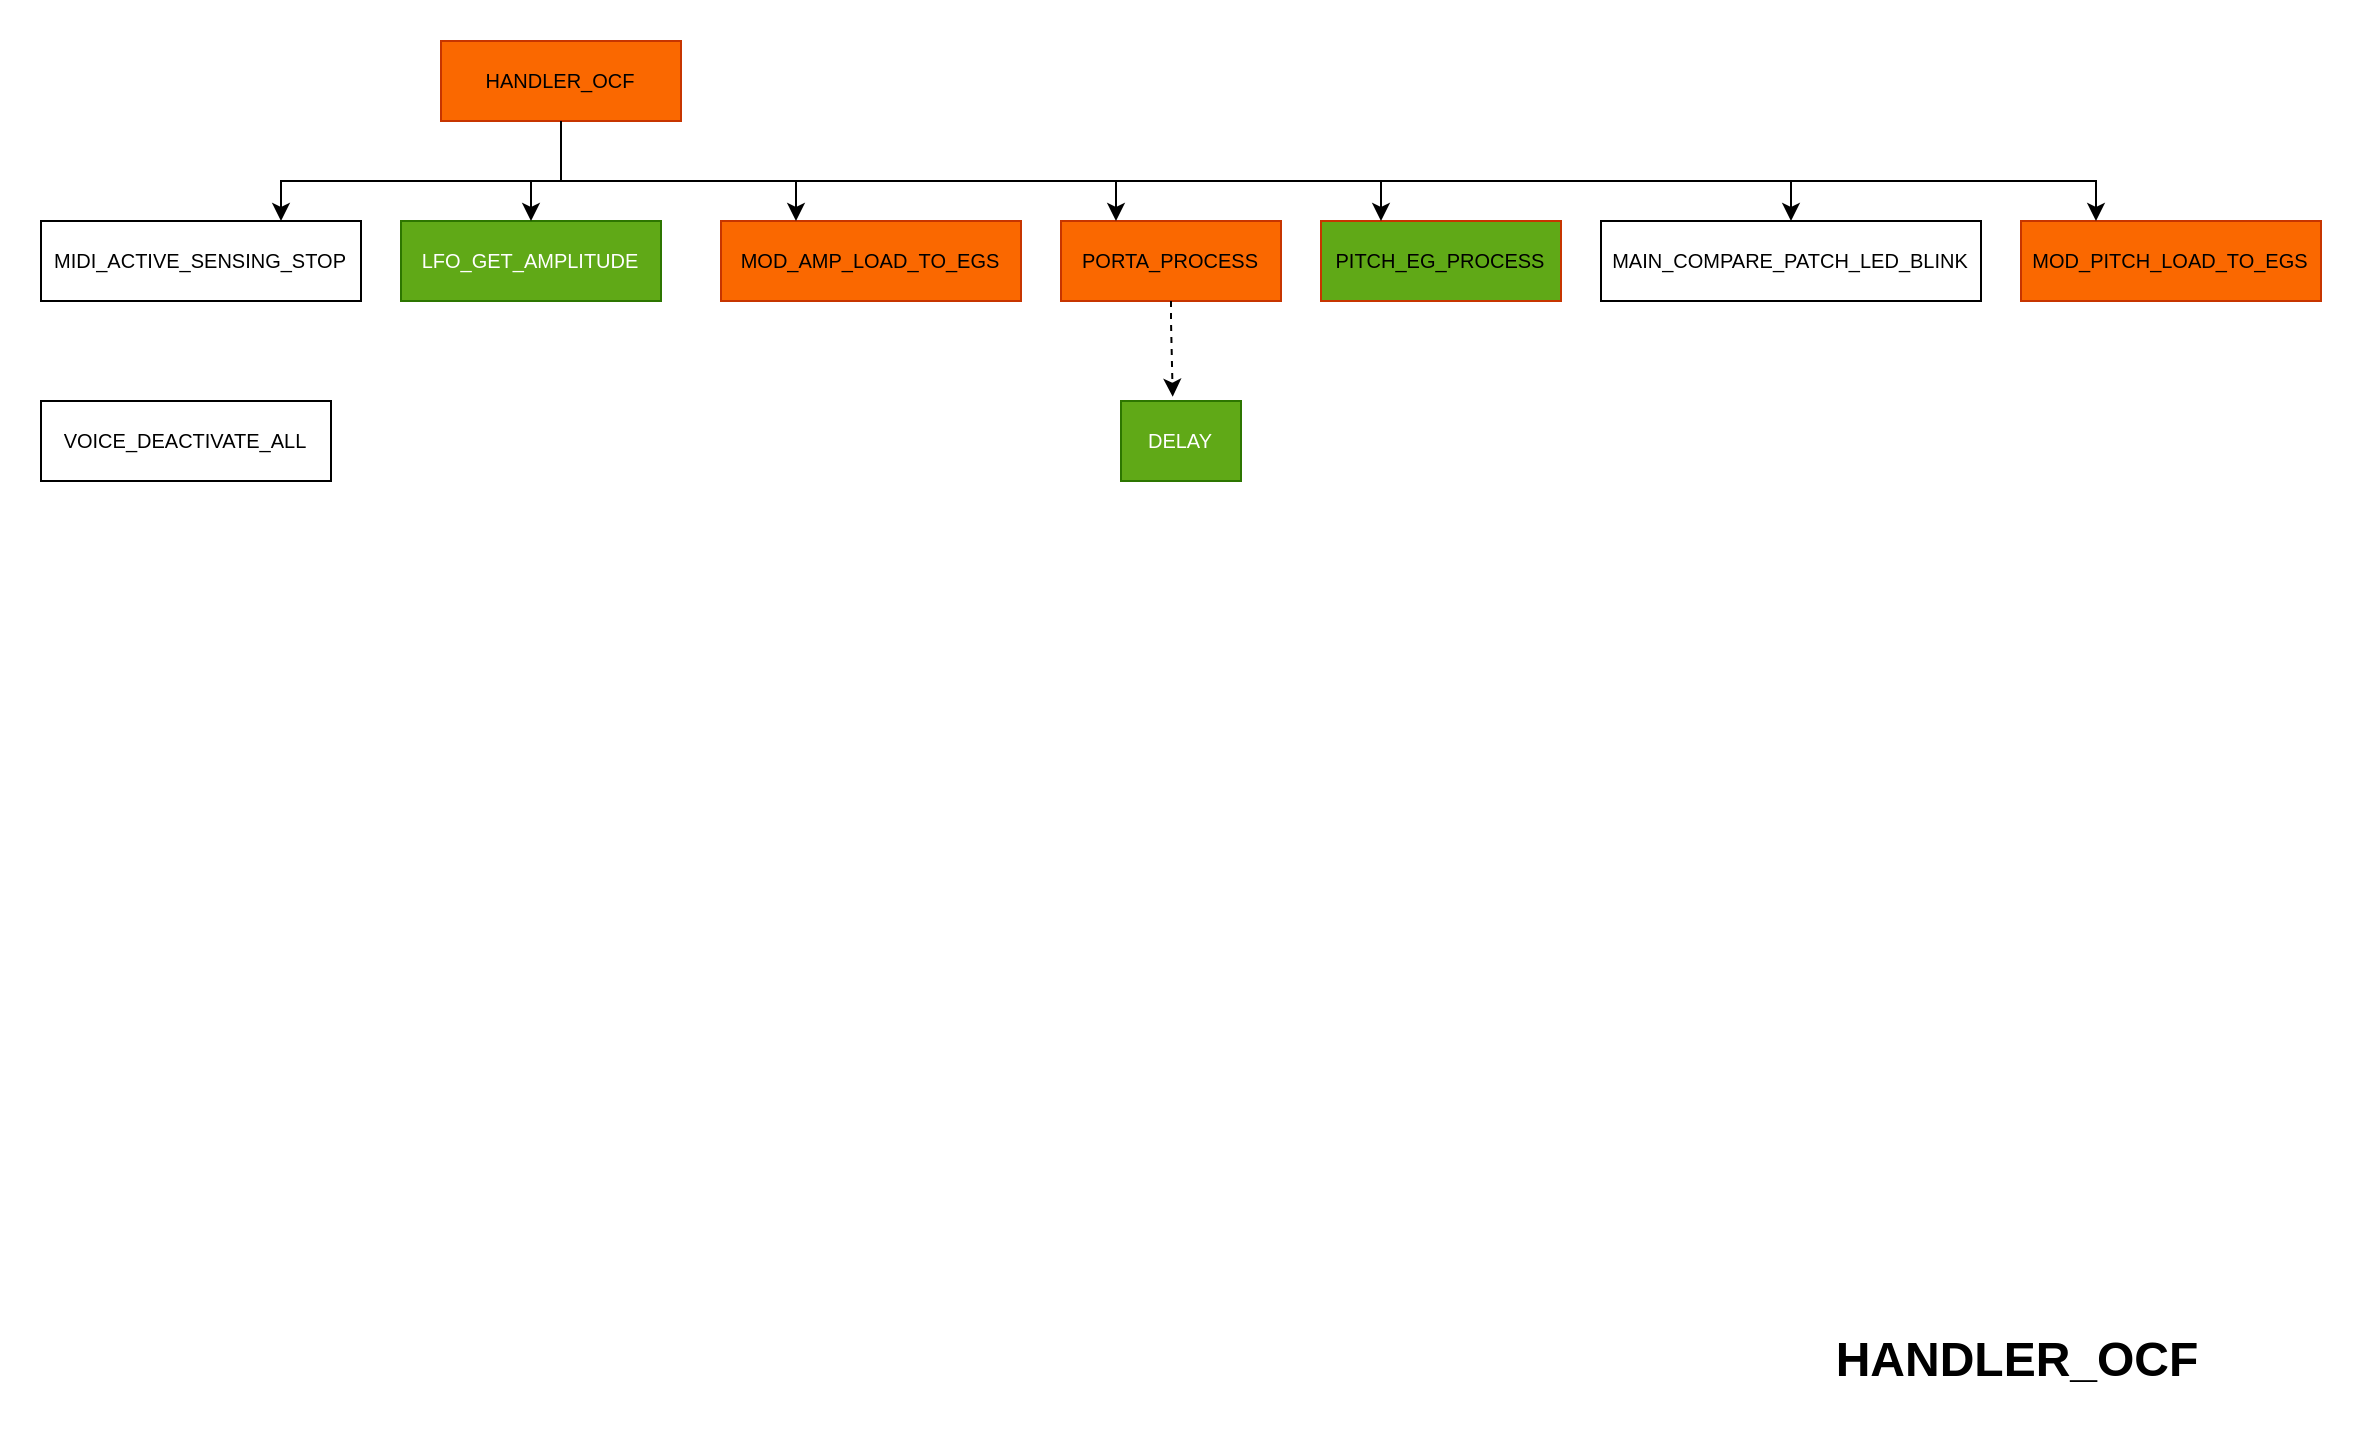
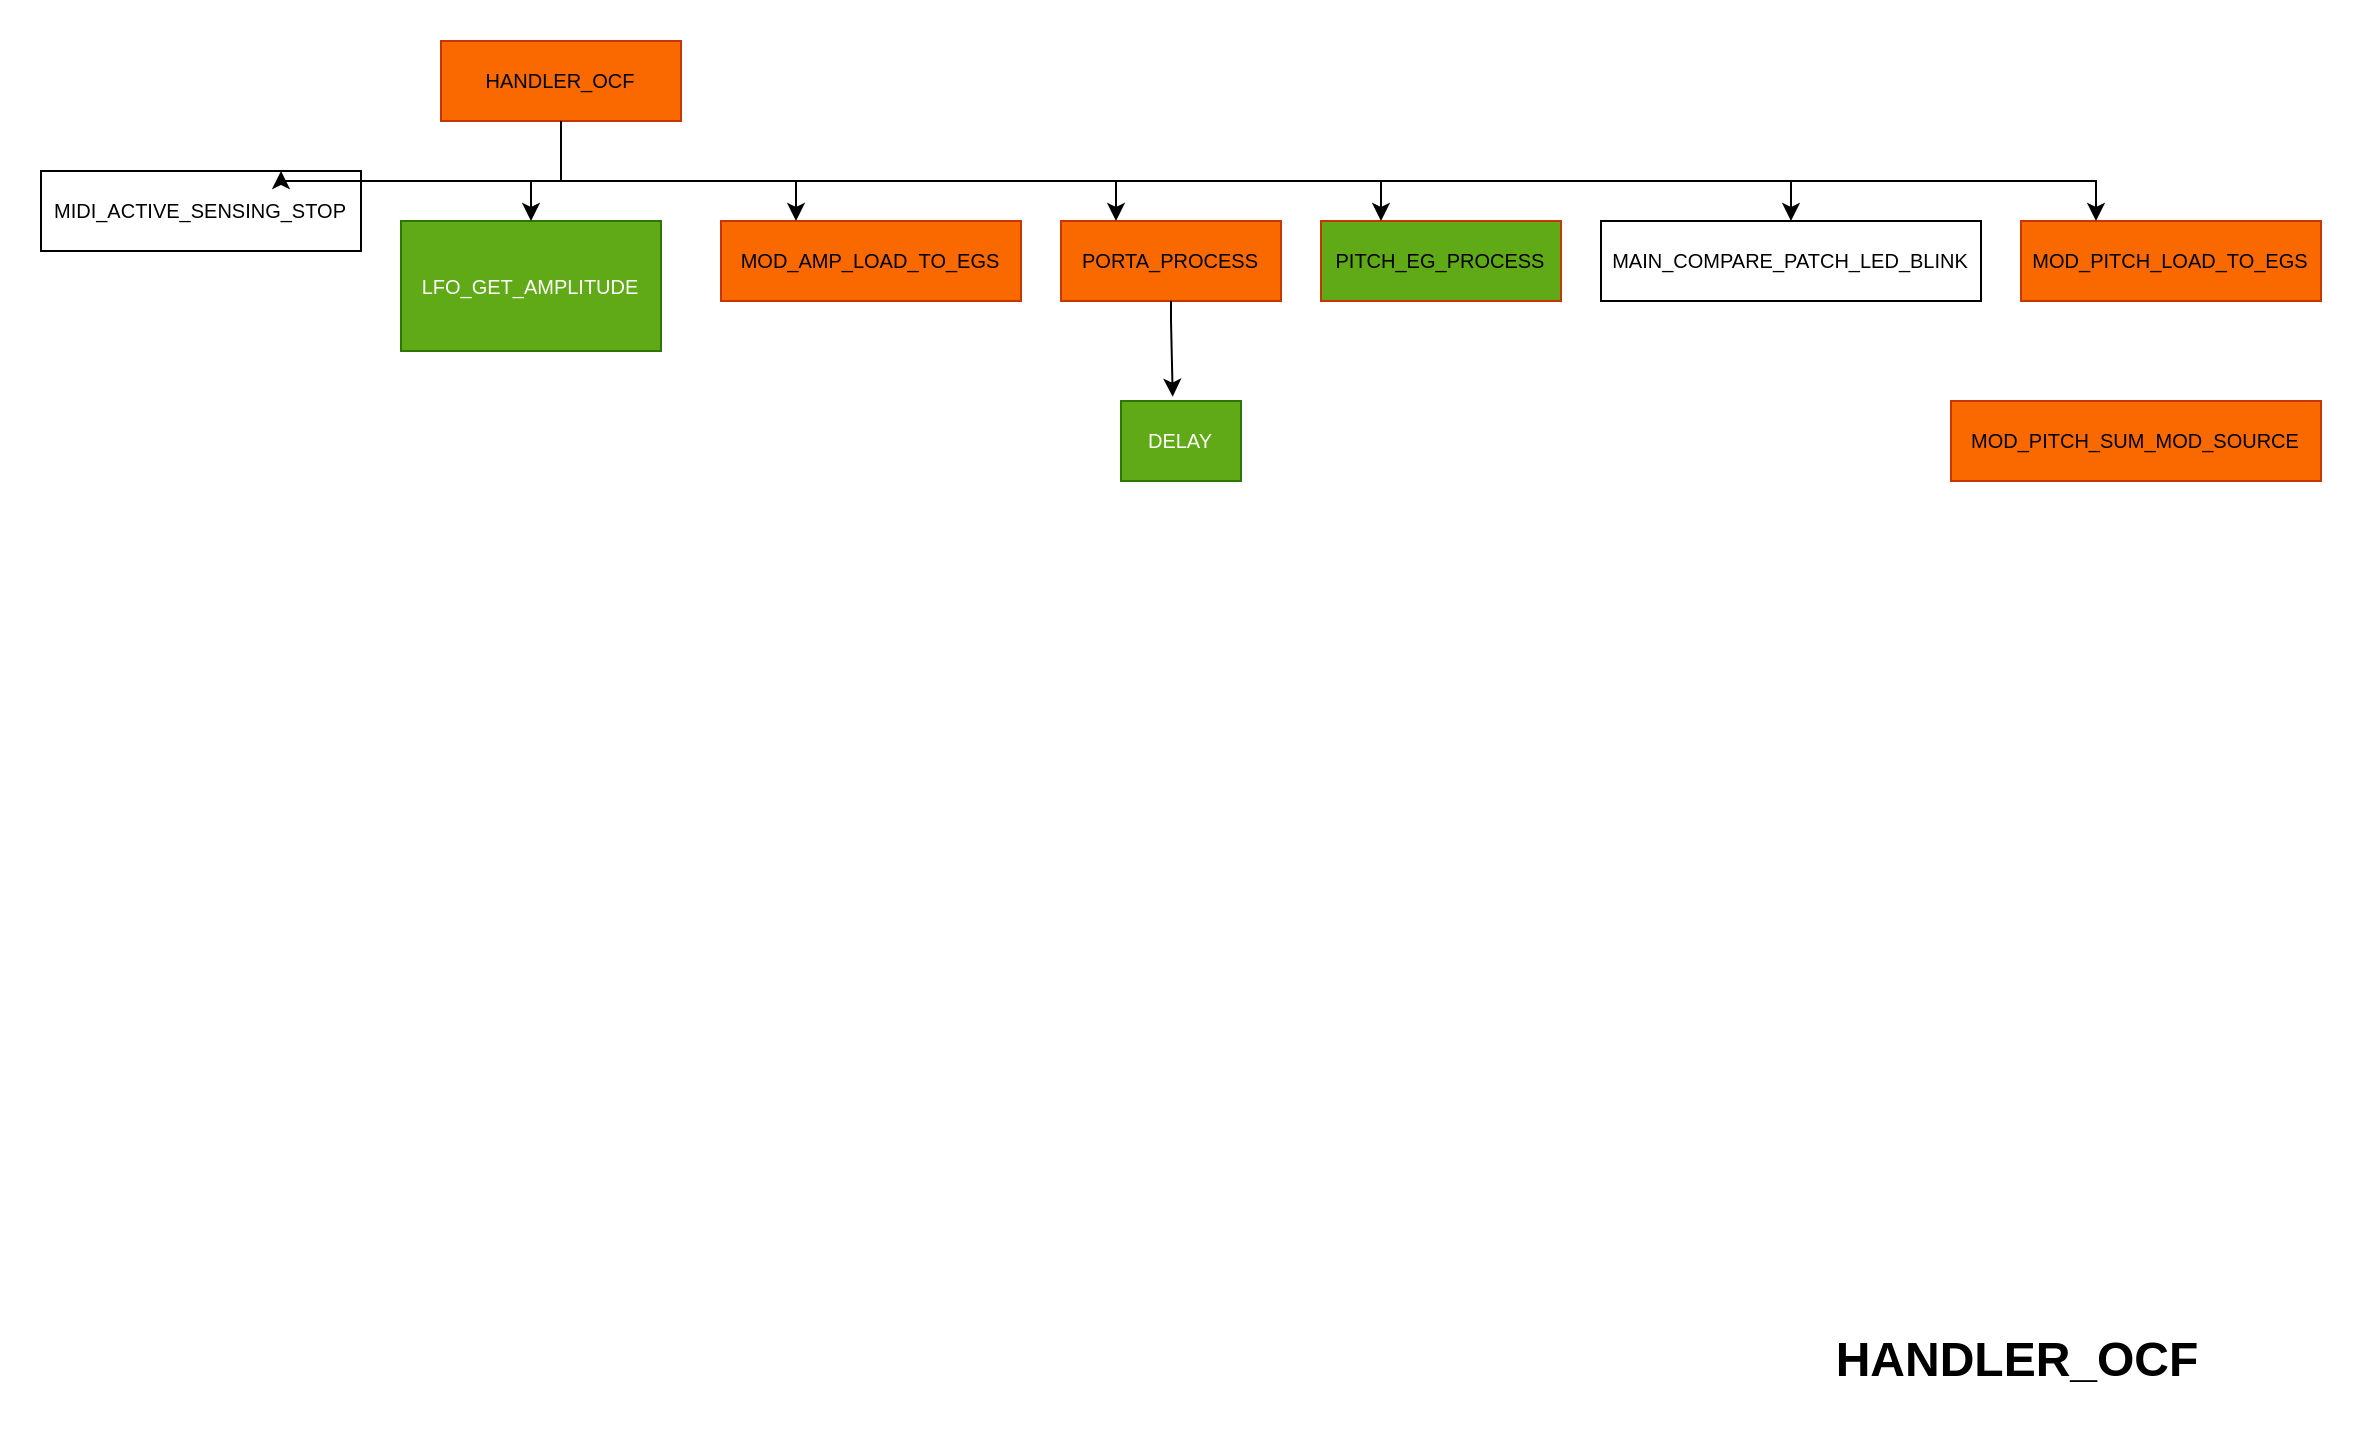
node "MIDI_ACTIVE_SENSING_STOP": moved (201, 261) -> (201, 211)
node "LFO_GET_AMPLITUDE": size 260x80 -> 260x130
edge "PORTA_PROCESS" -> "DELAY": style dashed -> solid
node "VOICE_DEACTIVATE_ALL": removed
node "MOD_PITCH_SUM_MOD_SOURCE": added
